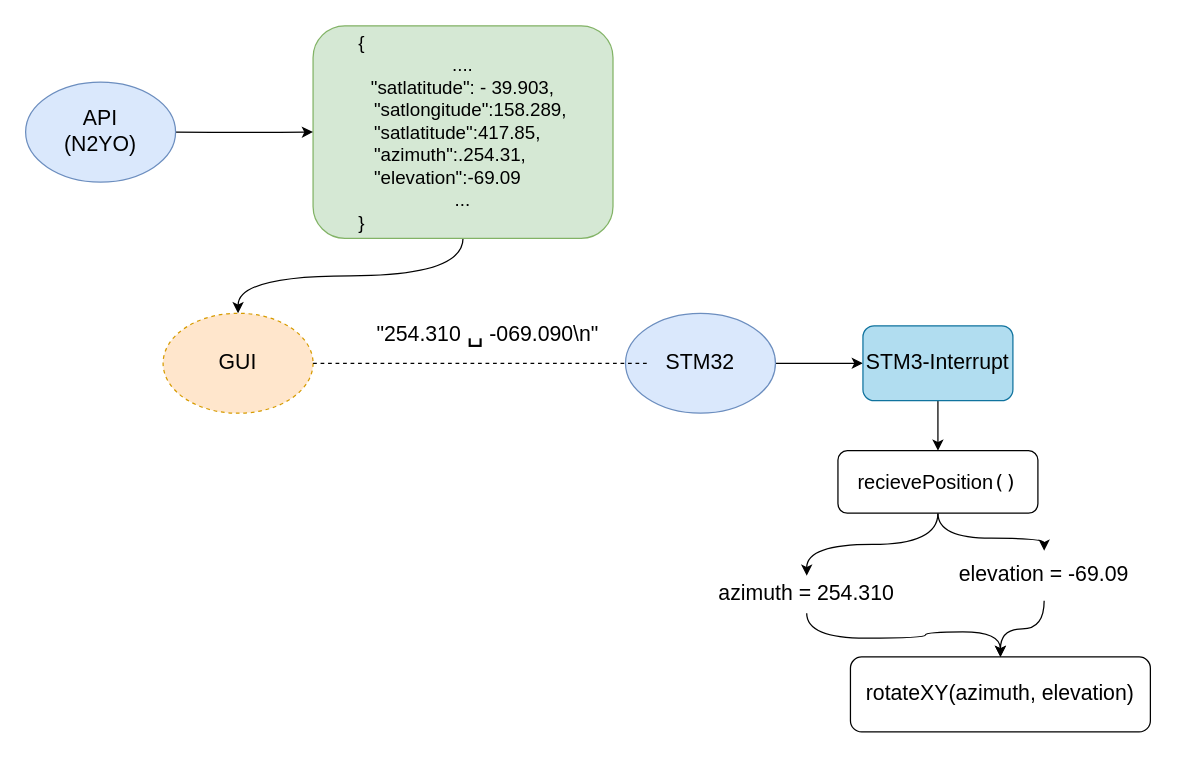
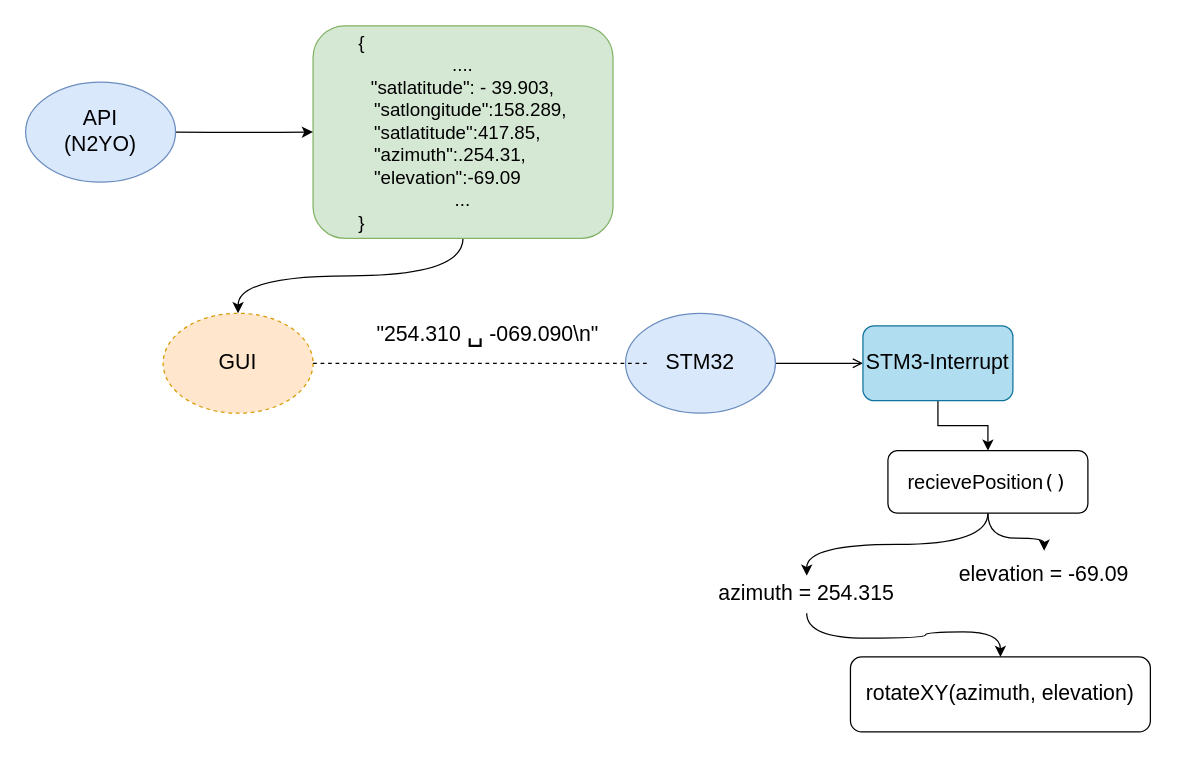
edge "STM32" -> "STM3-Interrupt": arrowhead classic -> open
node "recievePosition()": moved (938, 482) -> (988, 482)
node "azimuth = 254.310": label "azimuth = 254.310" -> "azimuth = 254.315"
edge "elevation = -69.09" -> "rotateXY(azimuth, elevation)": removed
